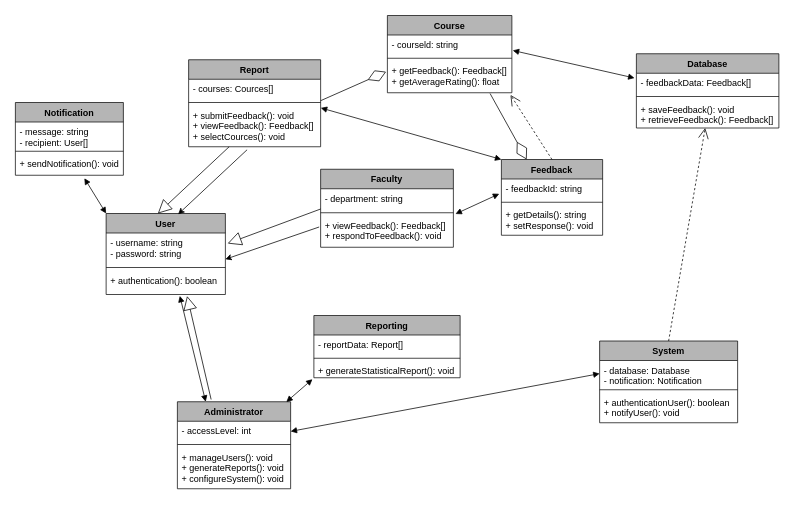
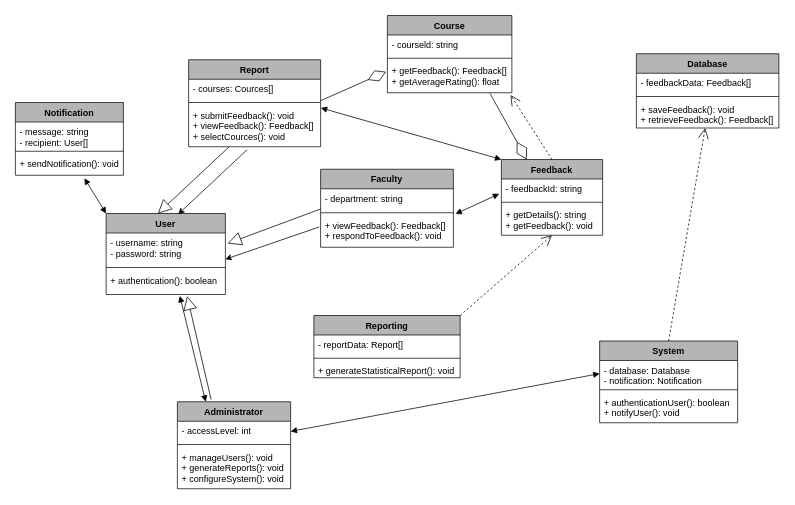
edge "- courseld: string" -- "- feedbackData: Feedback[]": removed
node "+ getDetails(): string + setResponse(): void": label "+ getDetails(): string + setResponse(): void" -> "+ getDetails(): string + getFeedback(): void"
edge "Reporting" -> "Feedback": added
edge "+ generateStatisticalReport(): void" -- "Administrator": removed
